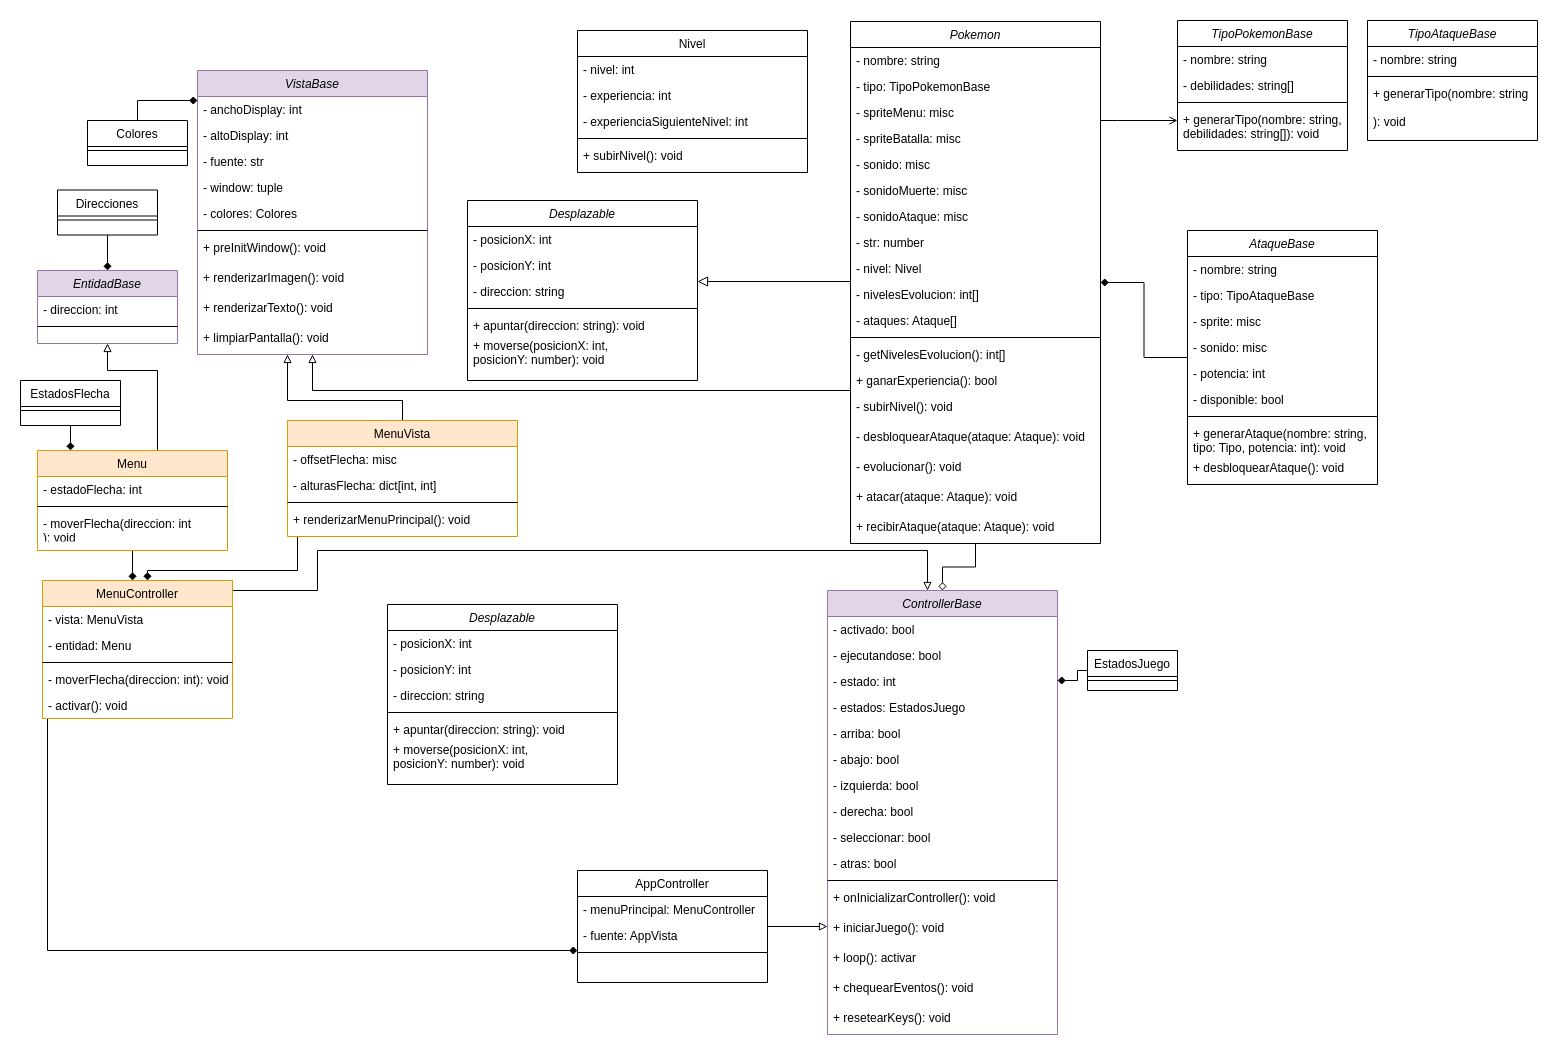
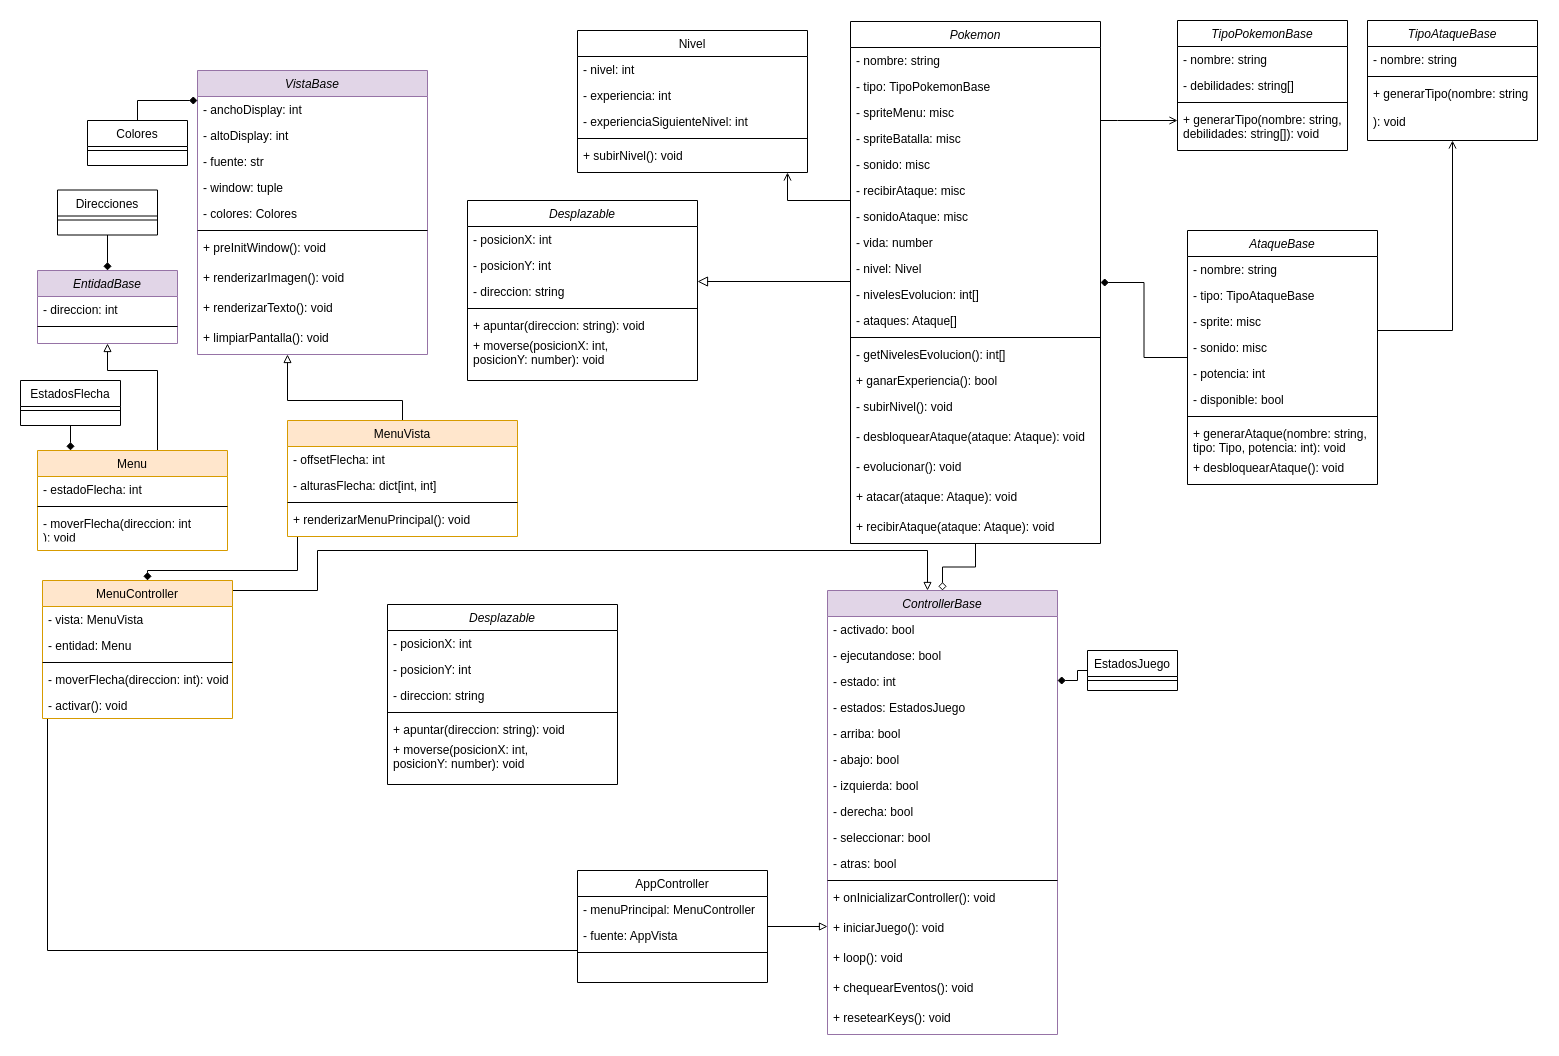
node "- sonidoMuerte: misc": label "- sonidoMuerte: misc" -> "- recibirAtaque: misc"
edge "Pokemon" -> "Nivel": added
node "- str: number": label "- str: number" -> "- vida: number"
edge "AtaqueBase" -> "TipoAtaqueBase": added
edge "Pokemon" -> "VistaBase": removed
node "- offsetFlecha: misc": label "- offsetFlecha: misc" -> "- offsetFlecha: int"
edge "Menu" -> "MenuController": removed
edge "MenuController" -> "AppController": arrowhead diamond -> none
node "+ loop(): activar": label "+ loop(): activar" -> "+ loop(): void"
